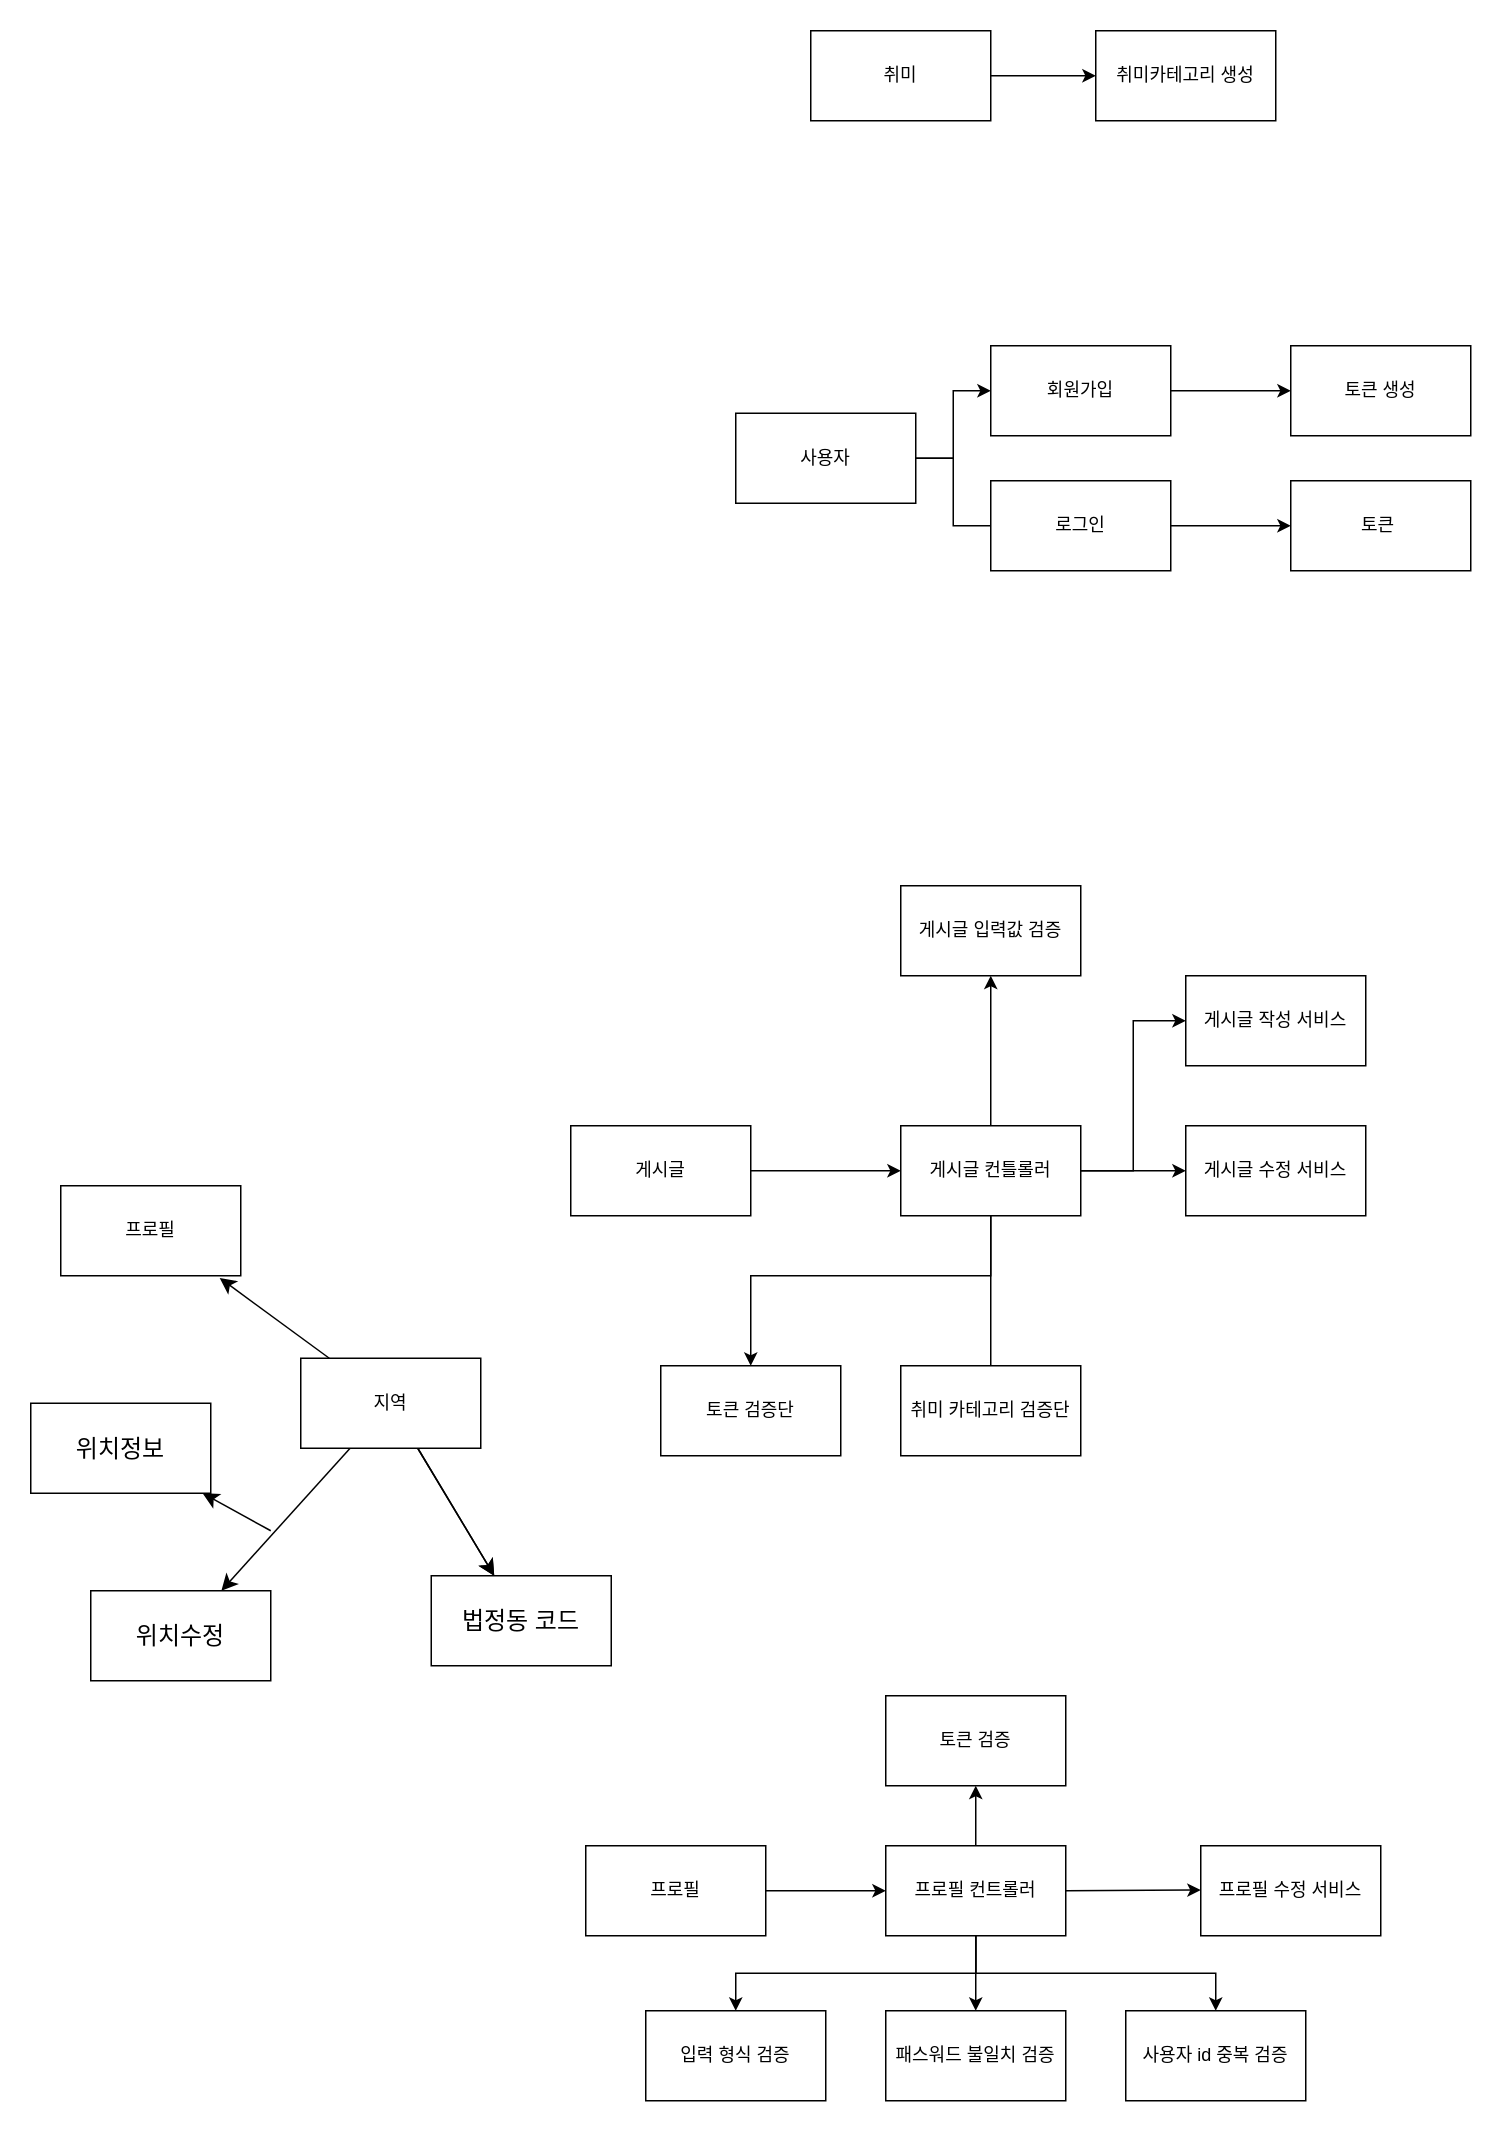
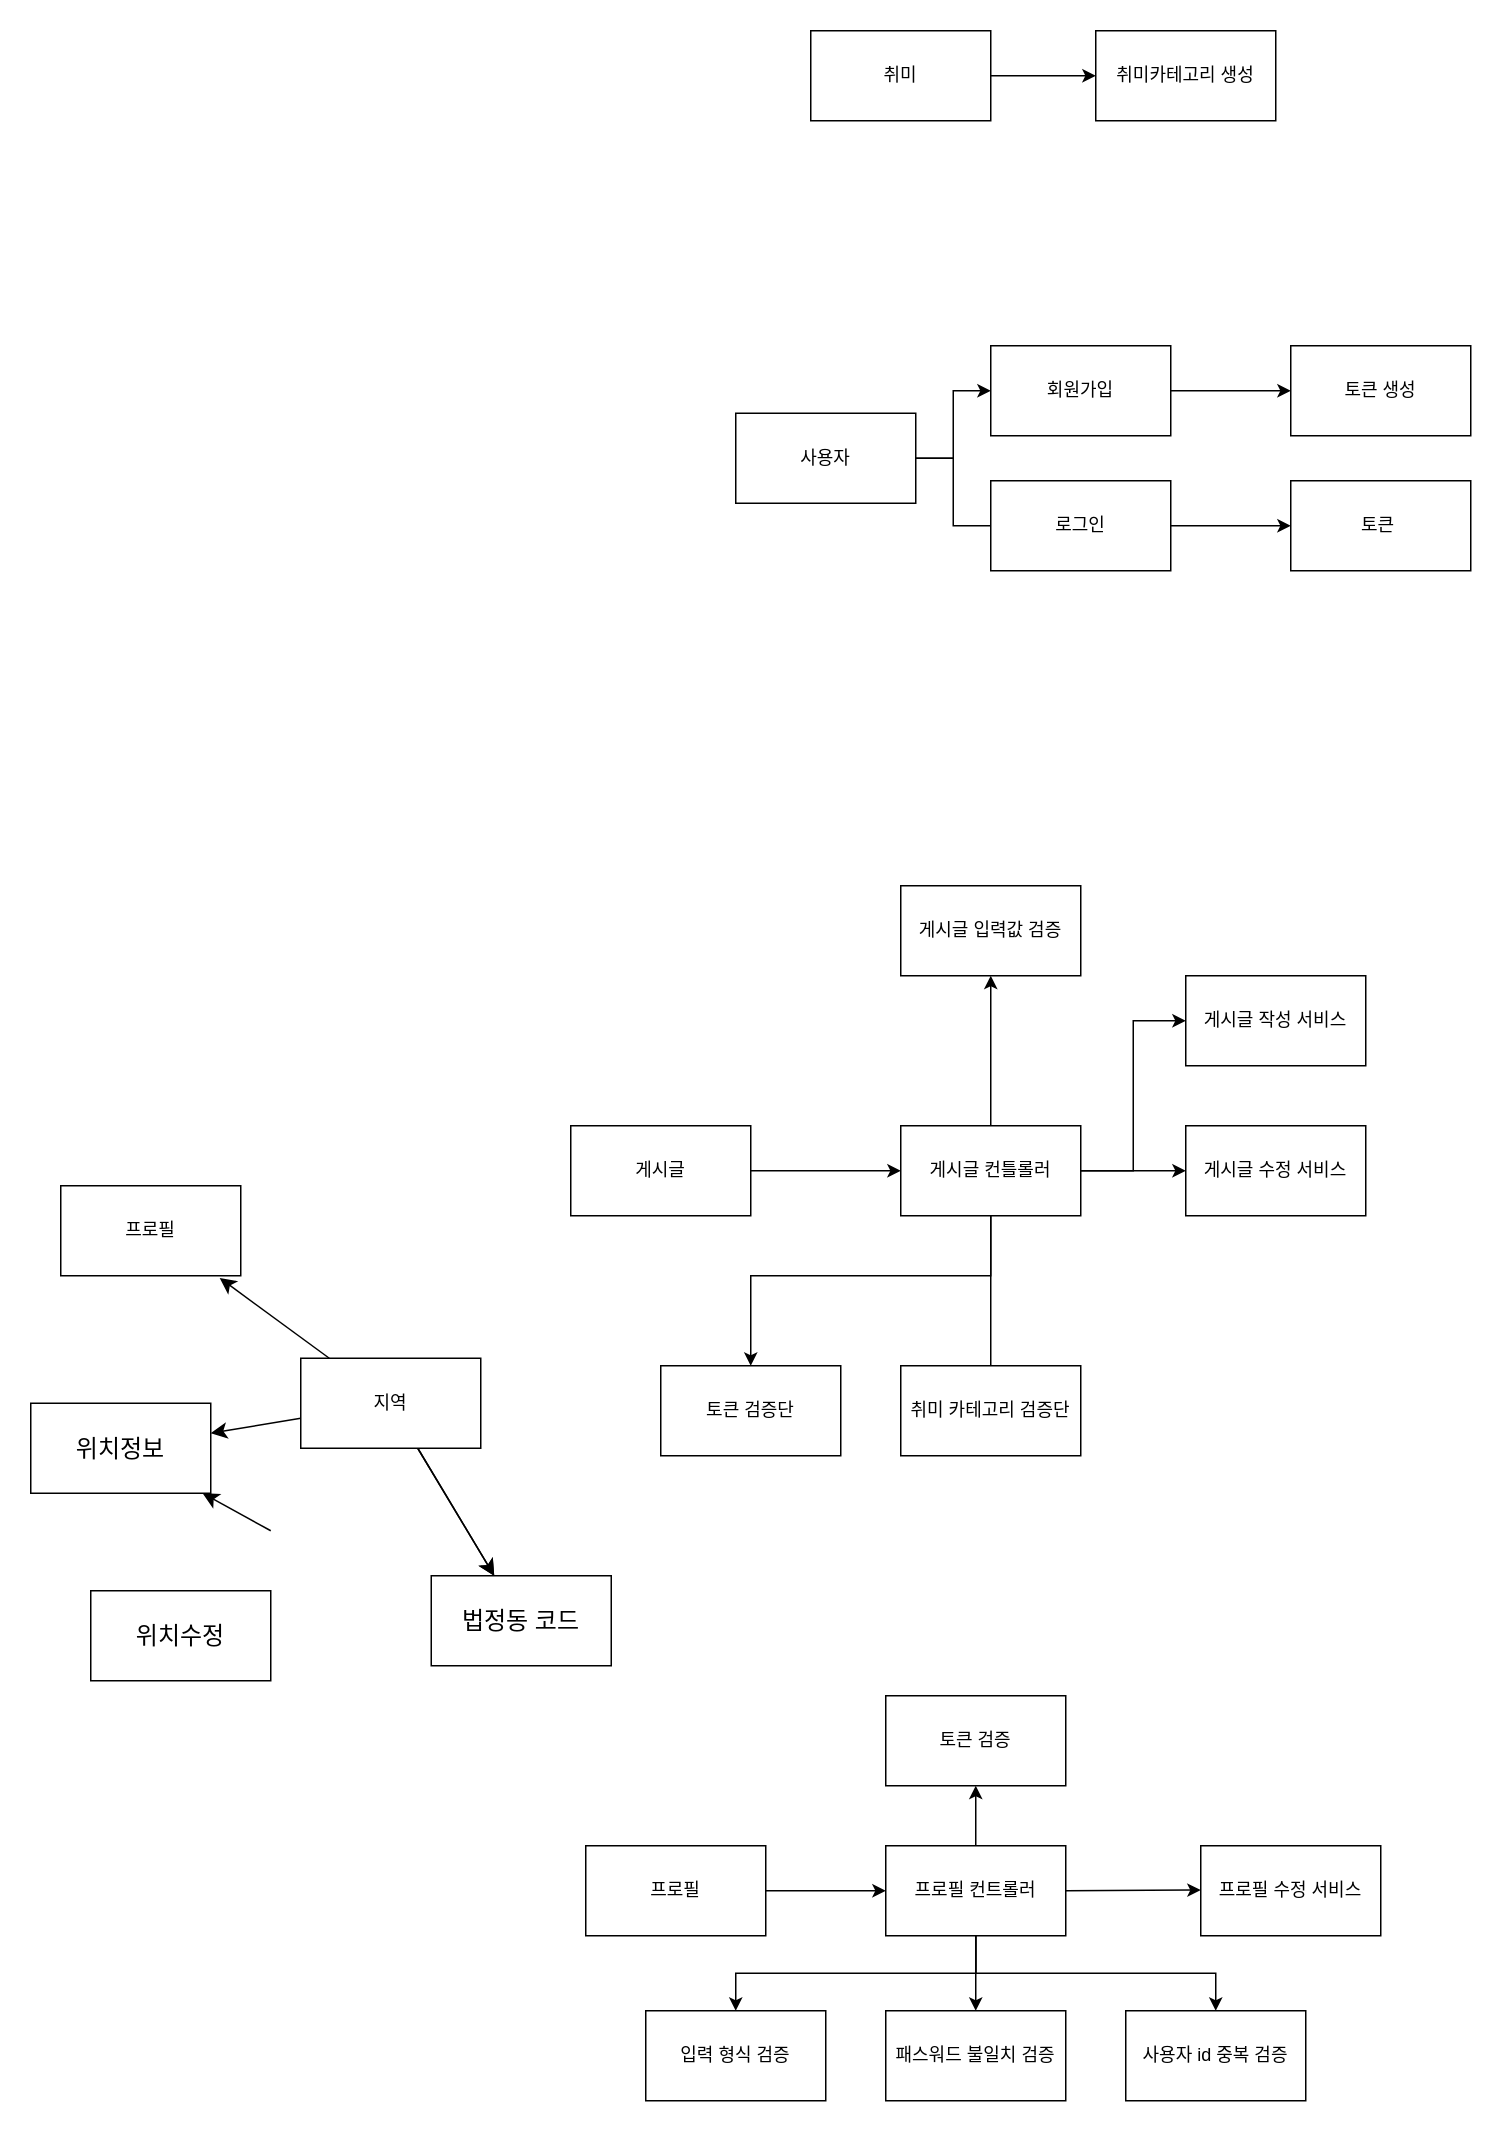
edge "지역" -> "위치수정": now "지역" -> "위치정보"
